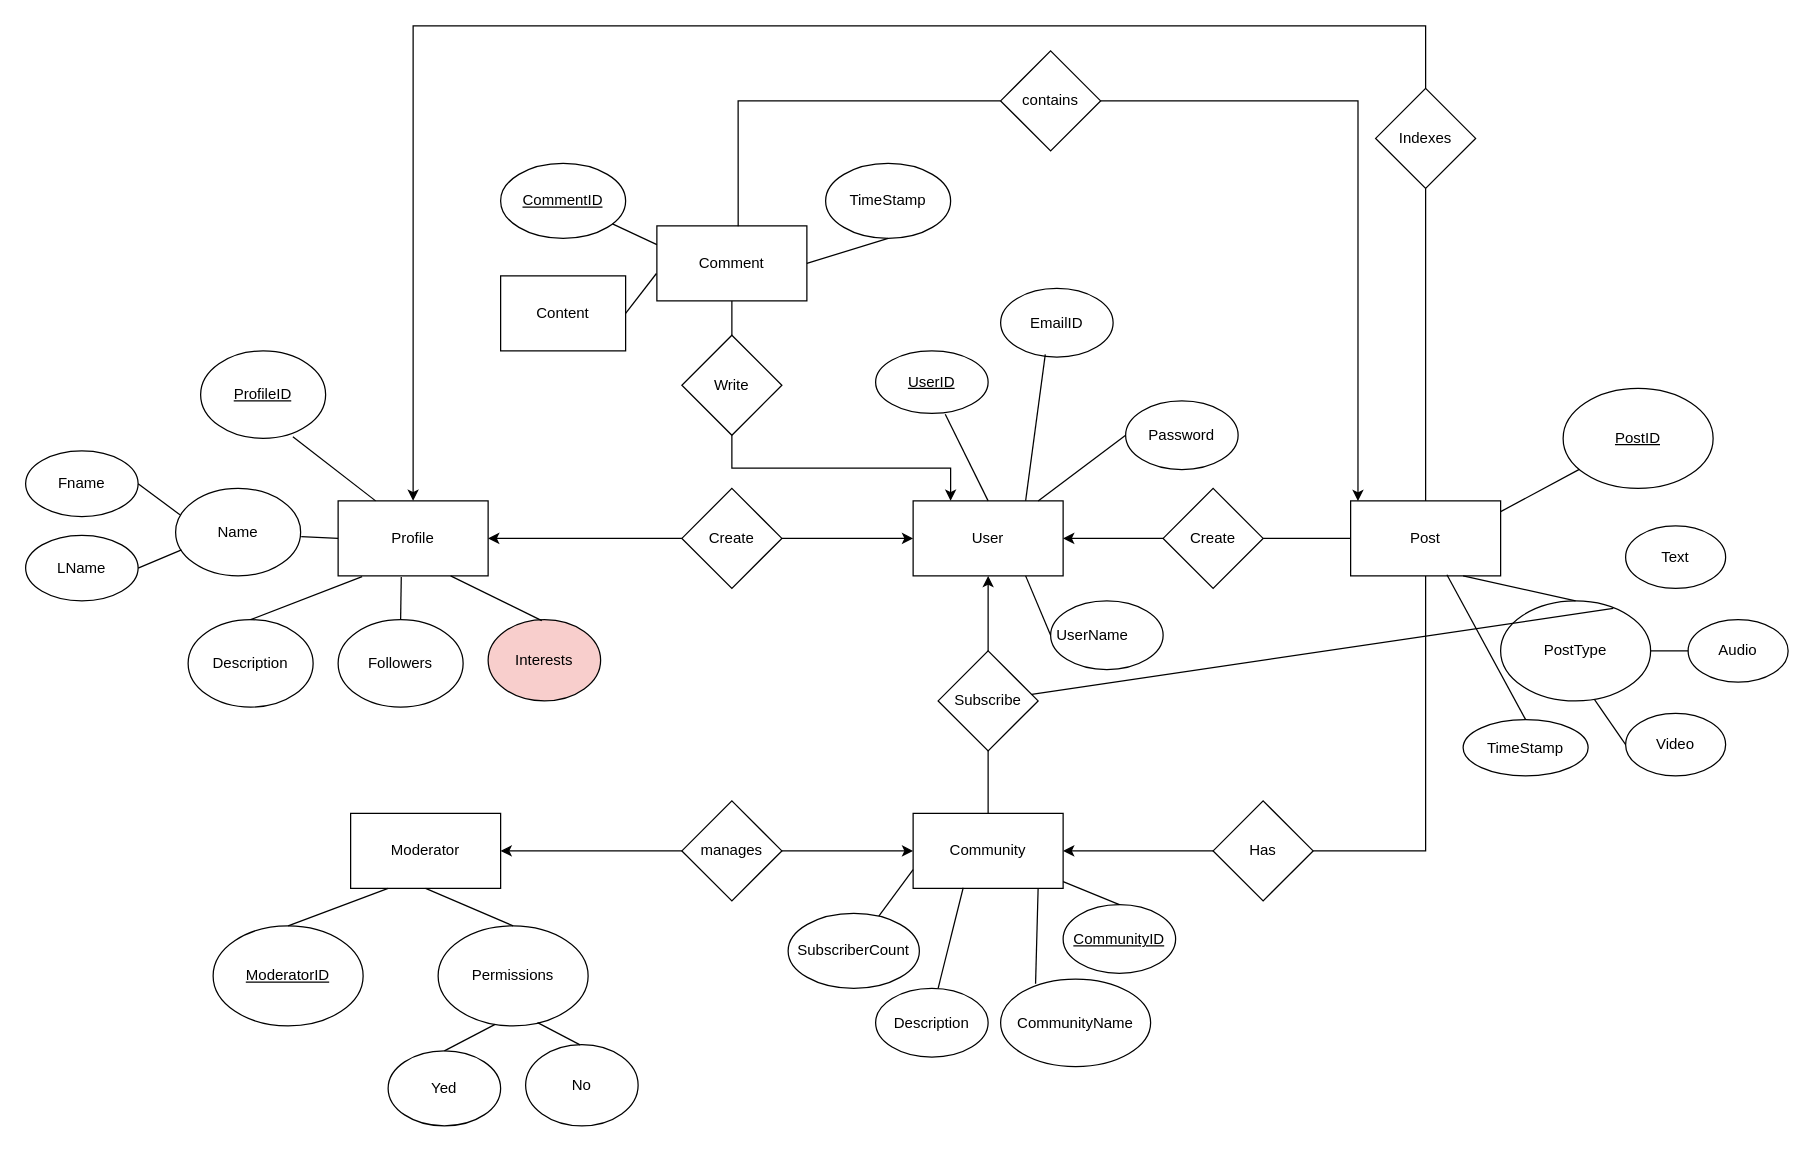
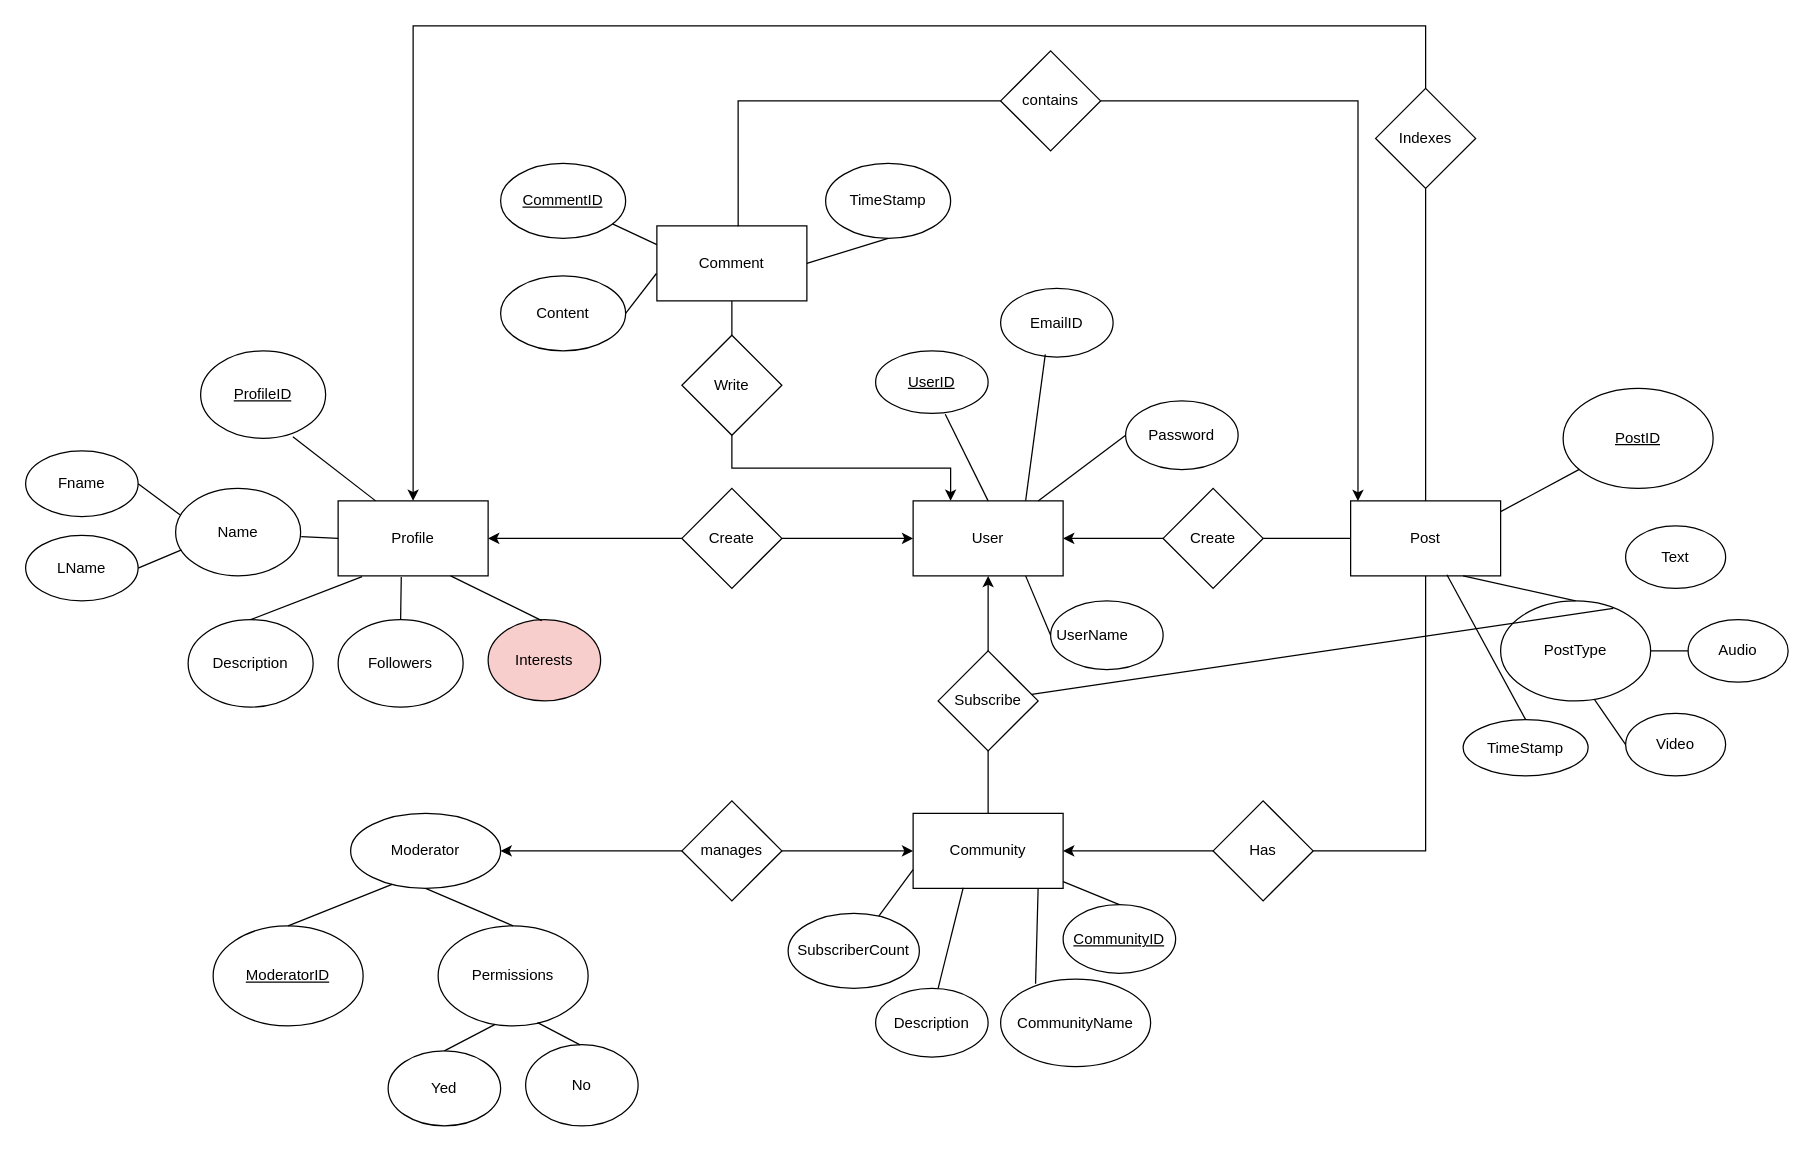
node "Content": shape rectangle -> ellipse
node "Moderator": shape rectangle -> ellipse
